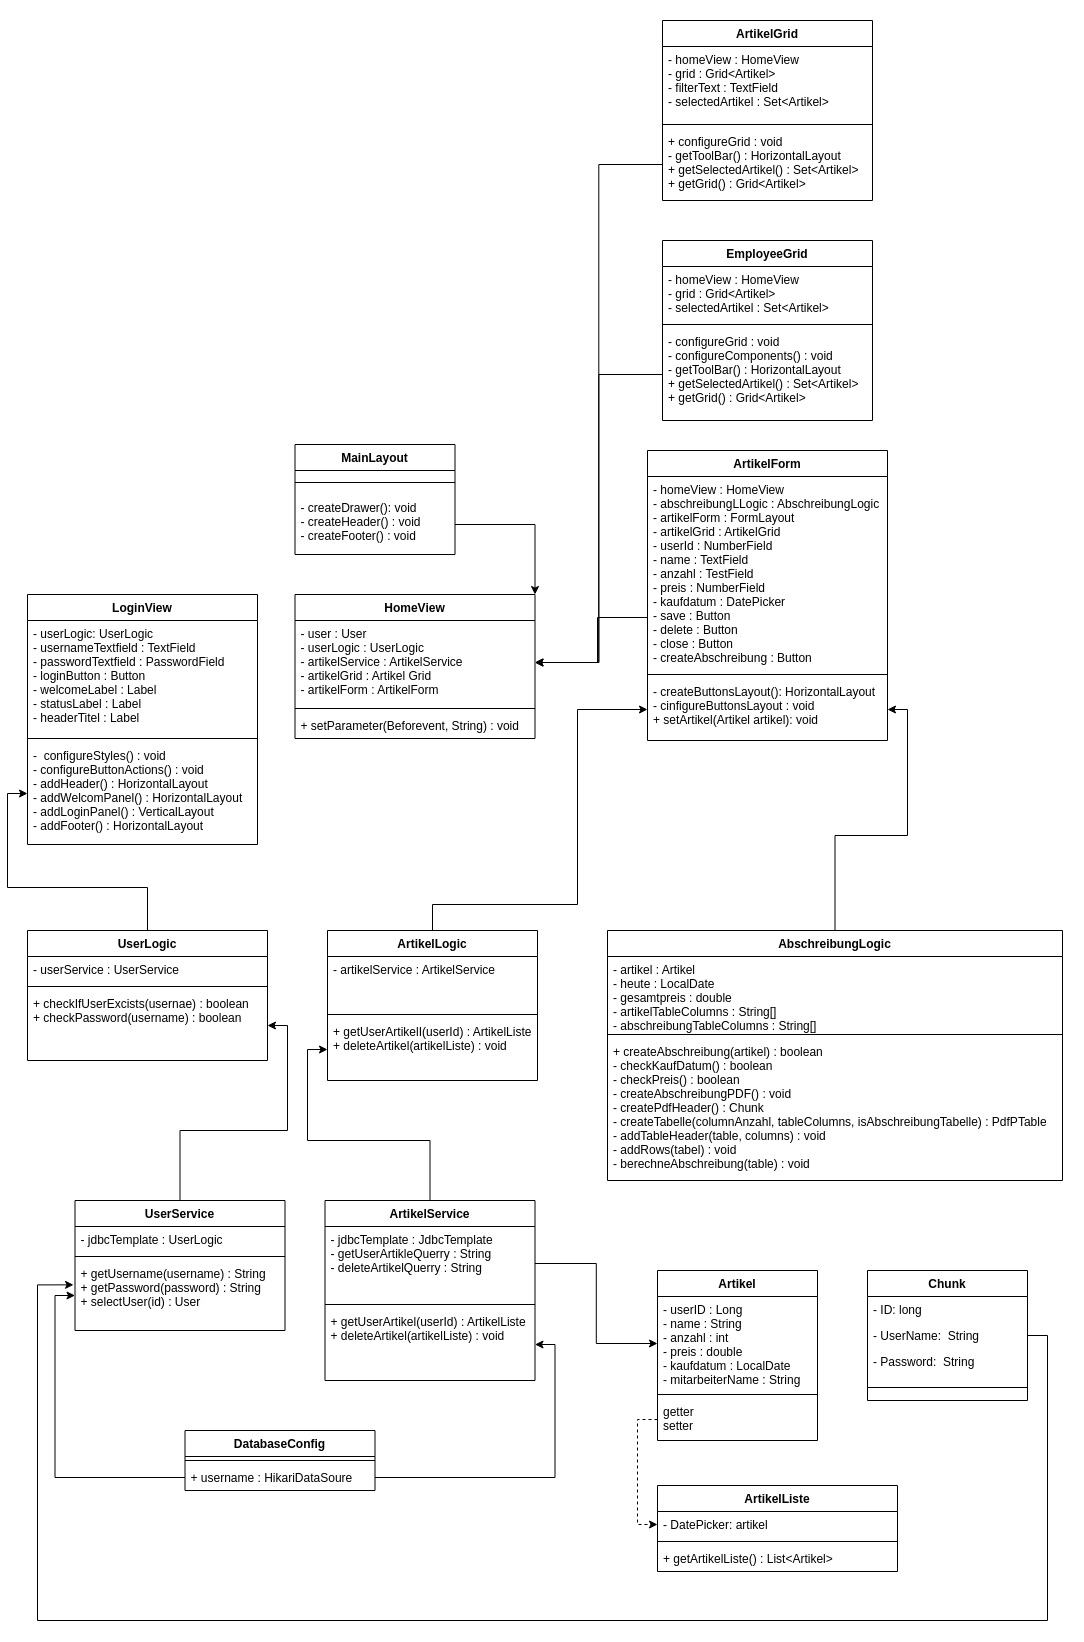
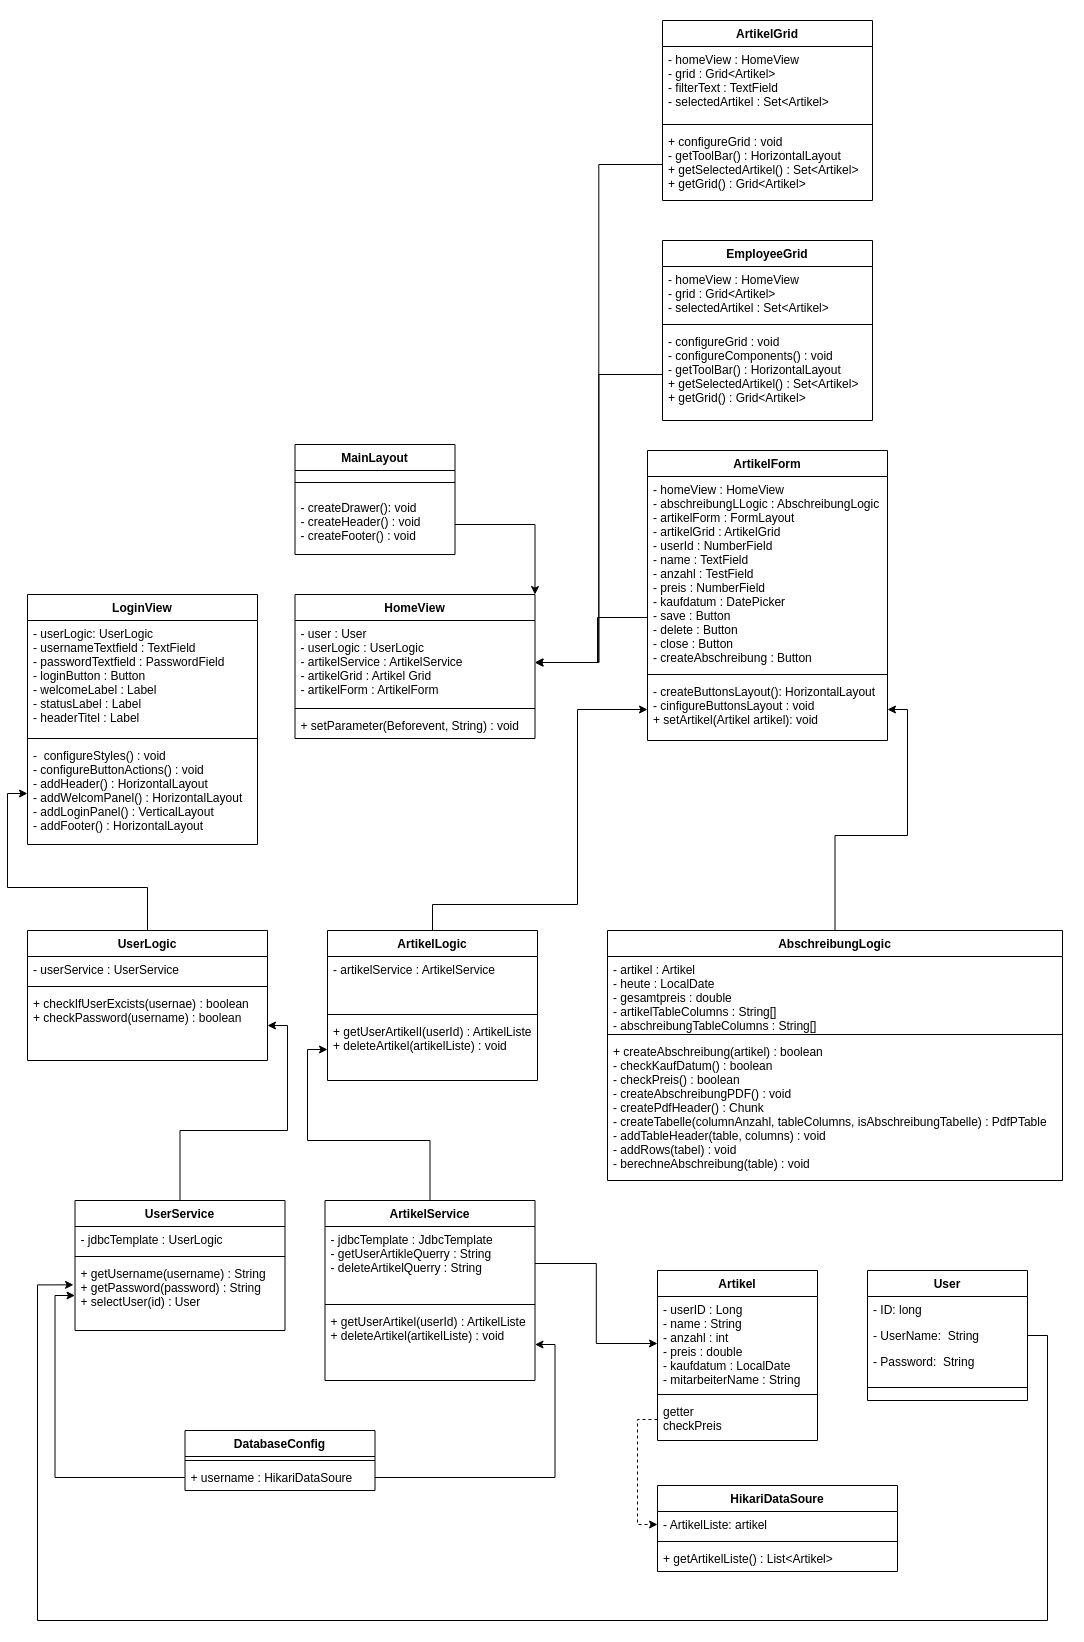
node "Chunk": label "Chunk" -> "User"
node "getter setter": label "getter setter" -> "getter checkPreis"
node "ArtikelListe": label "ArtikelListe" -> "HikariDataSoure"
node "- DatePicker: artikel": label "- DatePicker: artikel" -> "- ArtikelListe: artikel"
